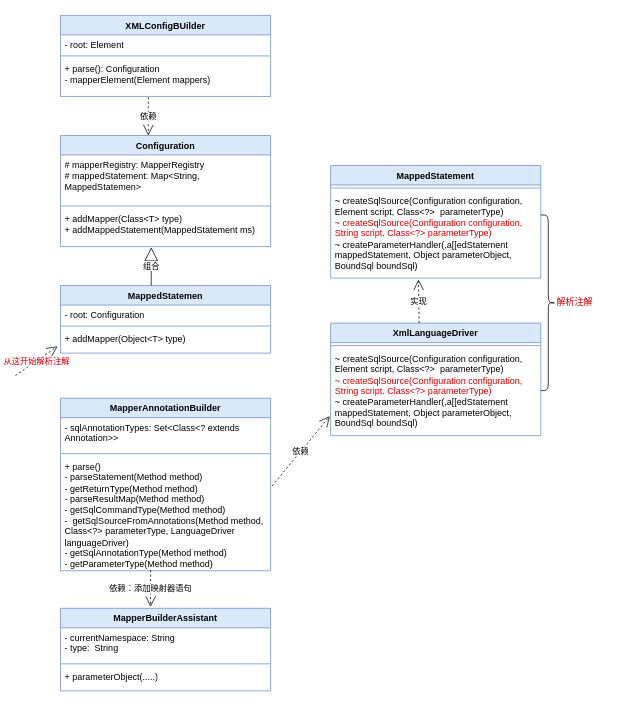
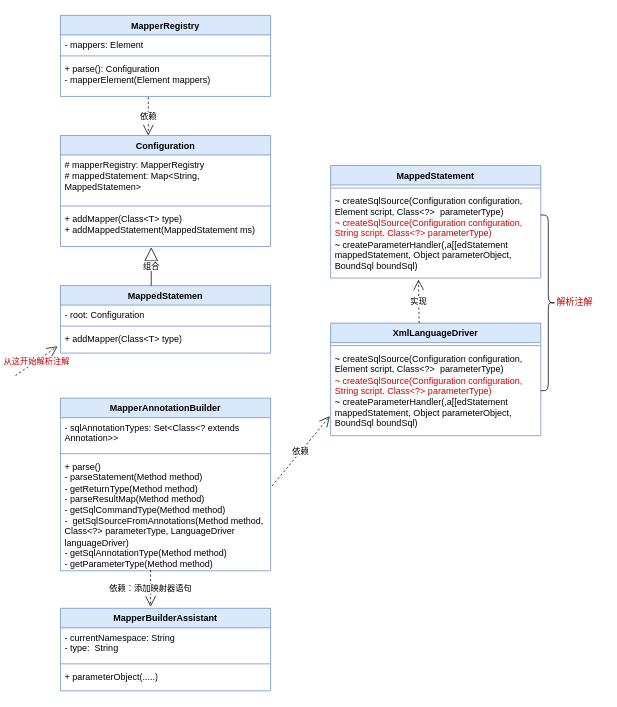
node "XMLConfigBUilder": label "XMLConfigBUilder" -> "MapperRegistry"
node "- root: Element": label "- root: Element" -> "- mappers: Element"
node "+ addMapper(Object<T> type)": label "+ addMapper(Object<T> type)" -> "+ addMapper(Class<T> type)"
